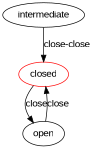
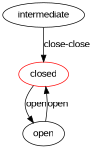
edge "closed" -> "open": label "close" -> "open"
edge "open" -> "closed": label "close" -> "open"
